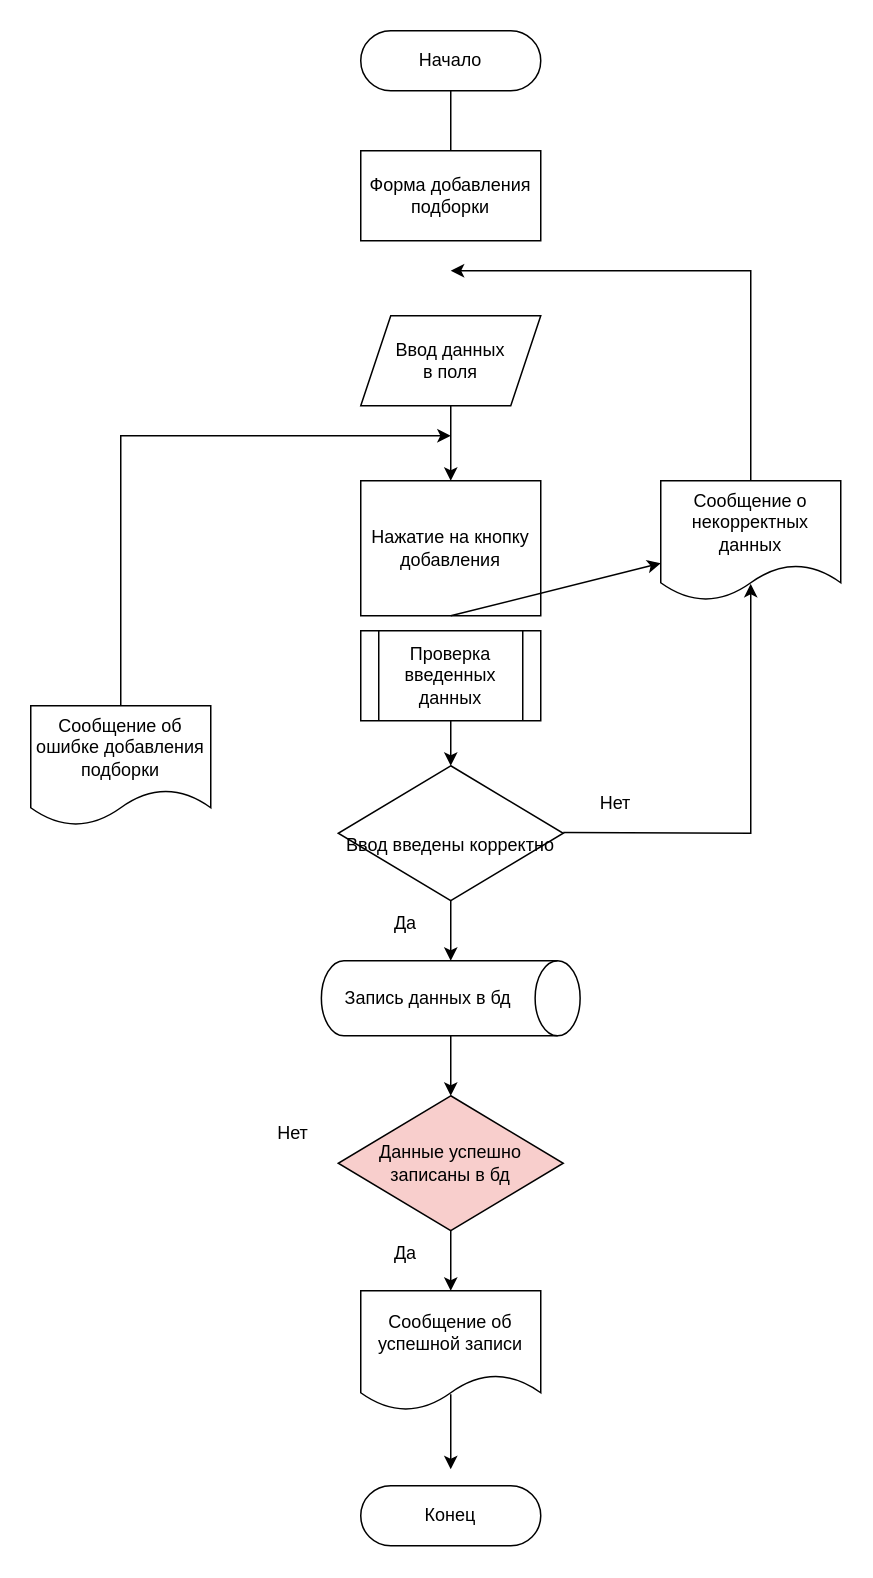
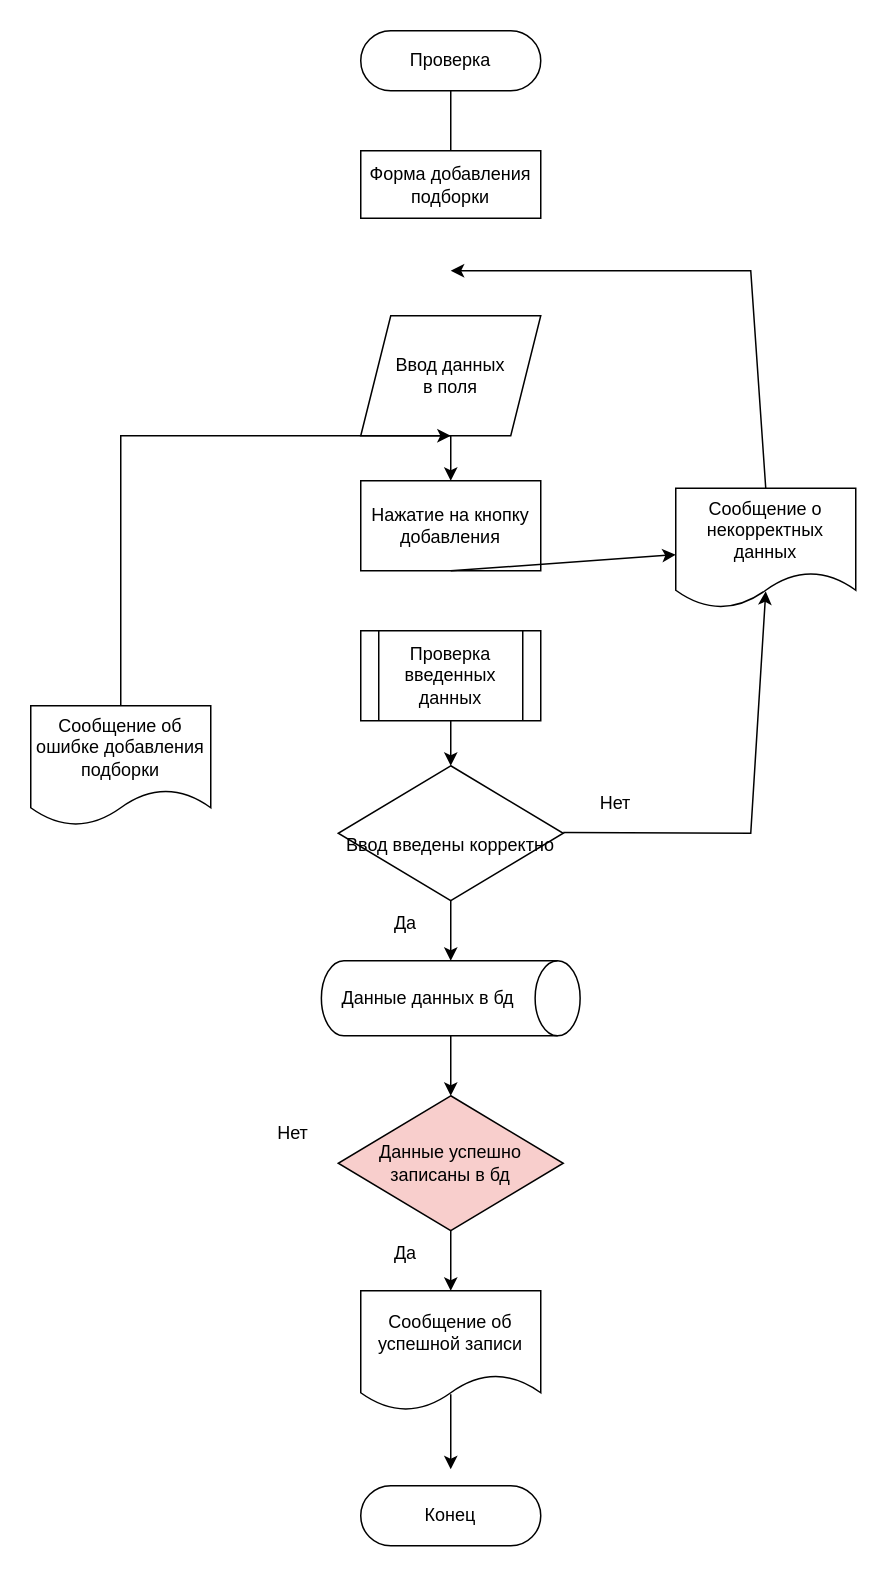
node "Начало": label "Начало" -> "Проверка"
node "Форма добавления подборки": size 180x90 -> 180x68
node "Ввод данных в поля": size 180x90 -> 180x120
node "Сообщение о некорректных данных": moved (751, 541) -> (766, 548)
node "Нажатие на кнопку добавления": size 180x135 -> 180x90
node "Запись данных в бд": label "Запись данных в бд" -> "Данные данных в бд"
